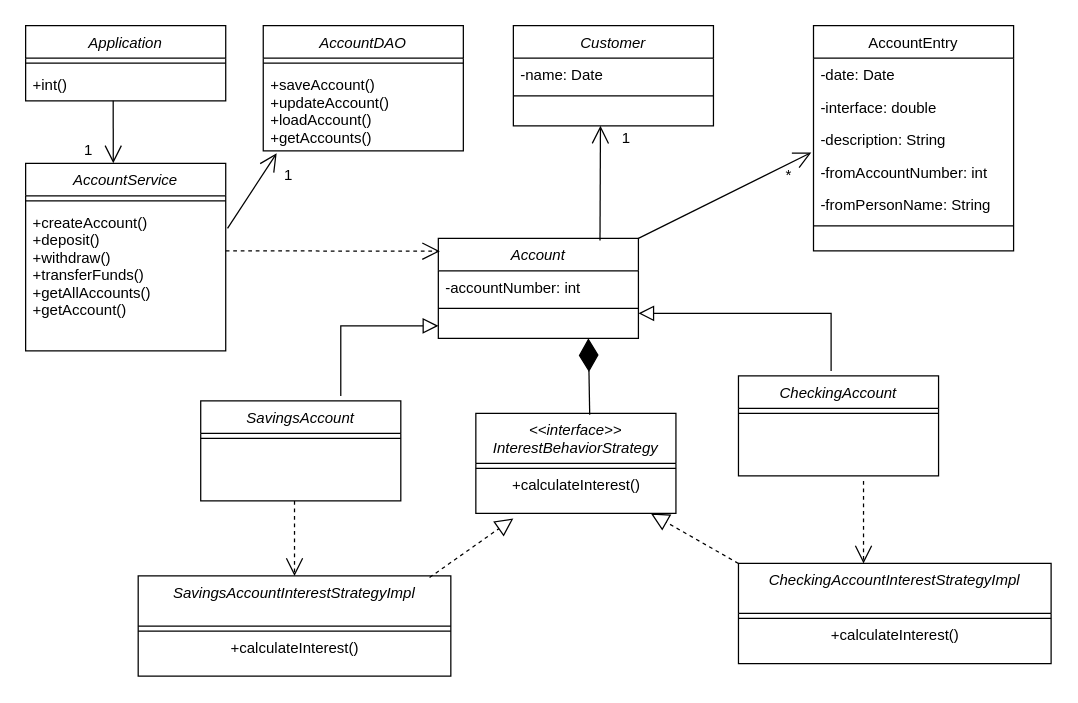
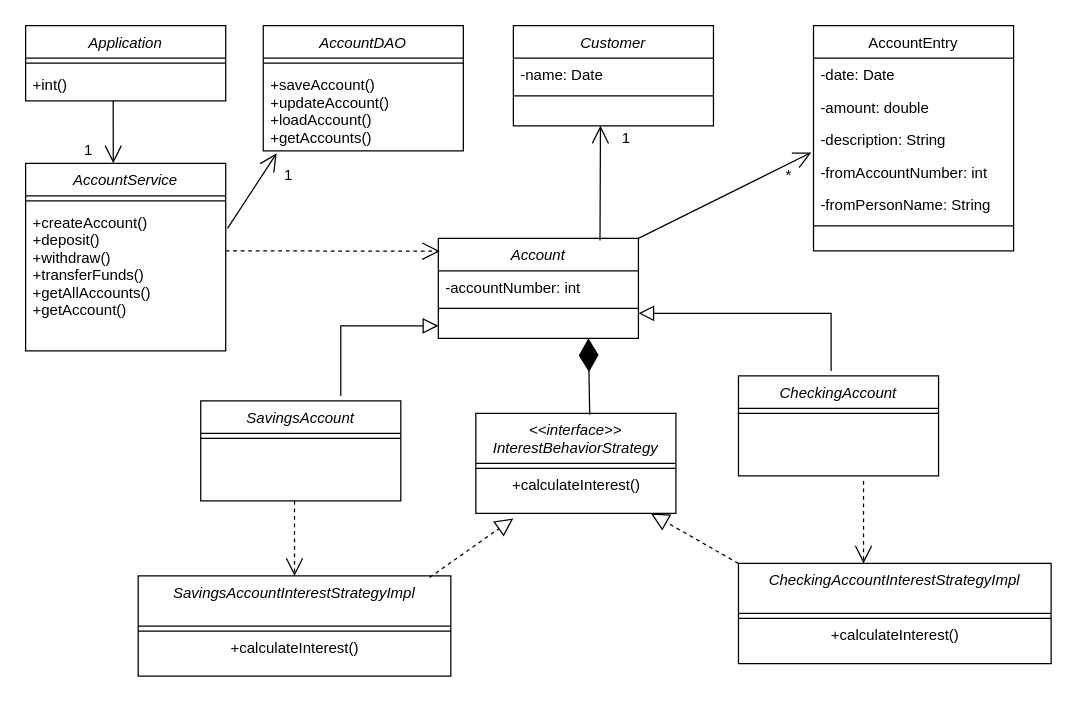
node "-interface: double": label "-interface: double" -> "-amount: double"
